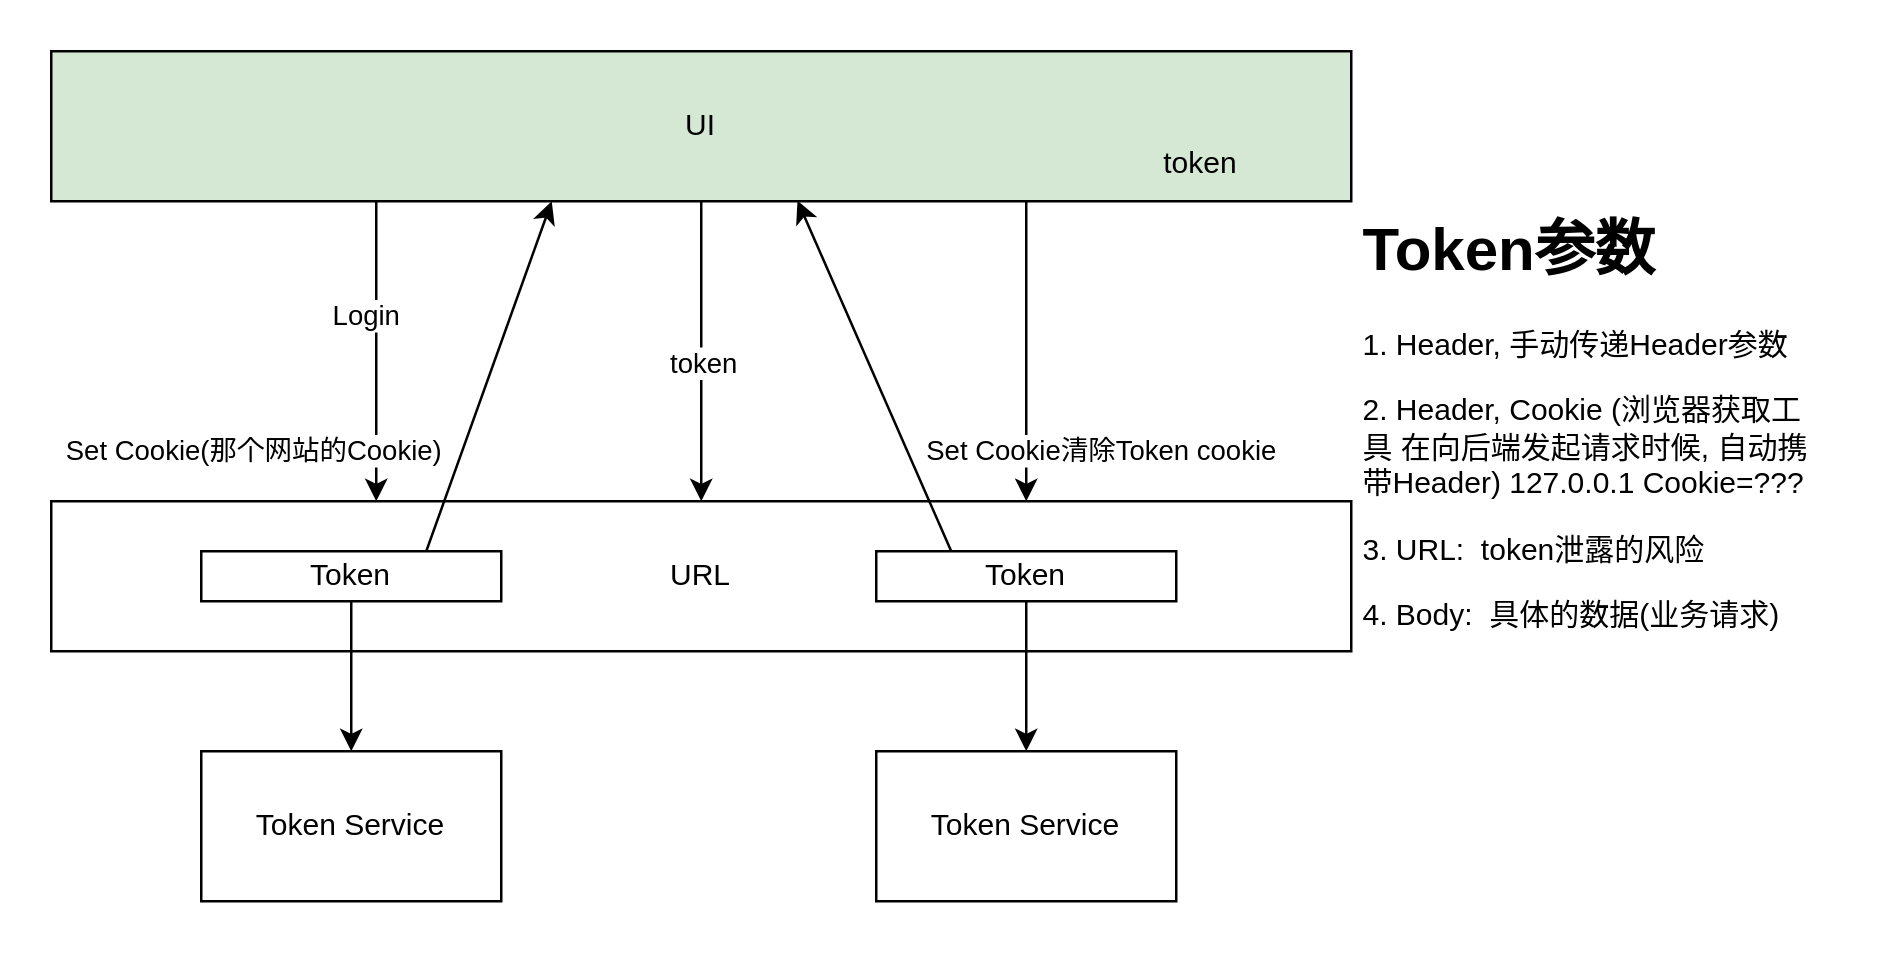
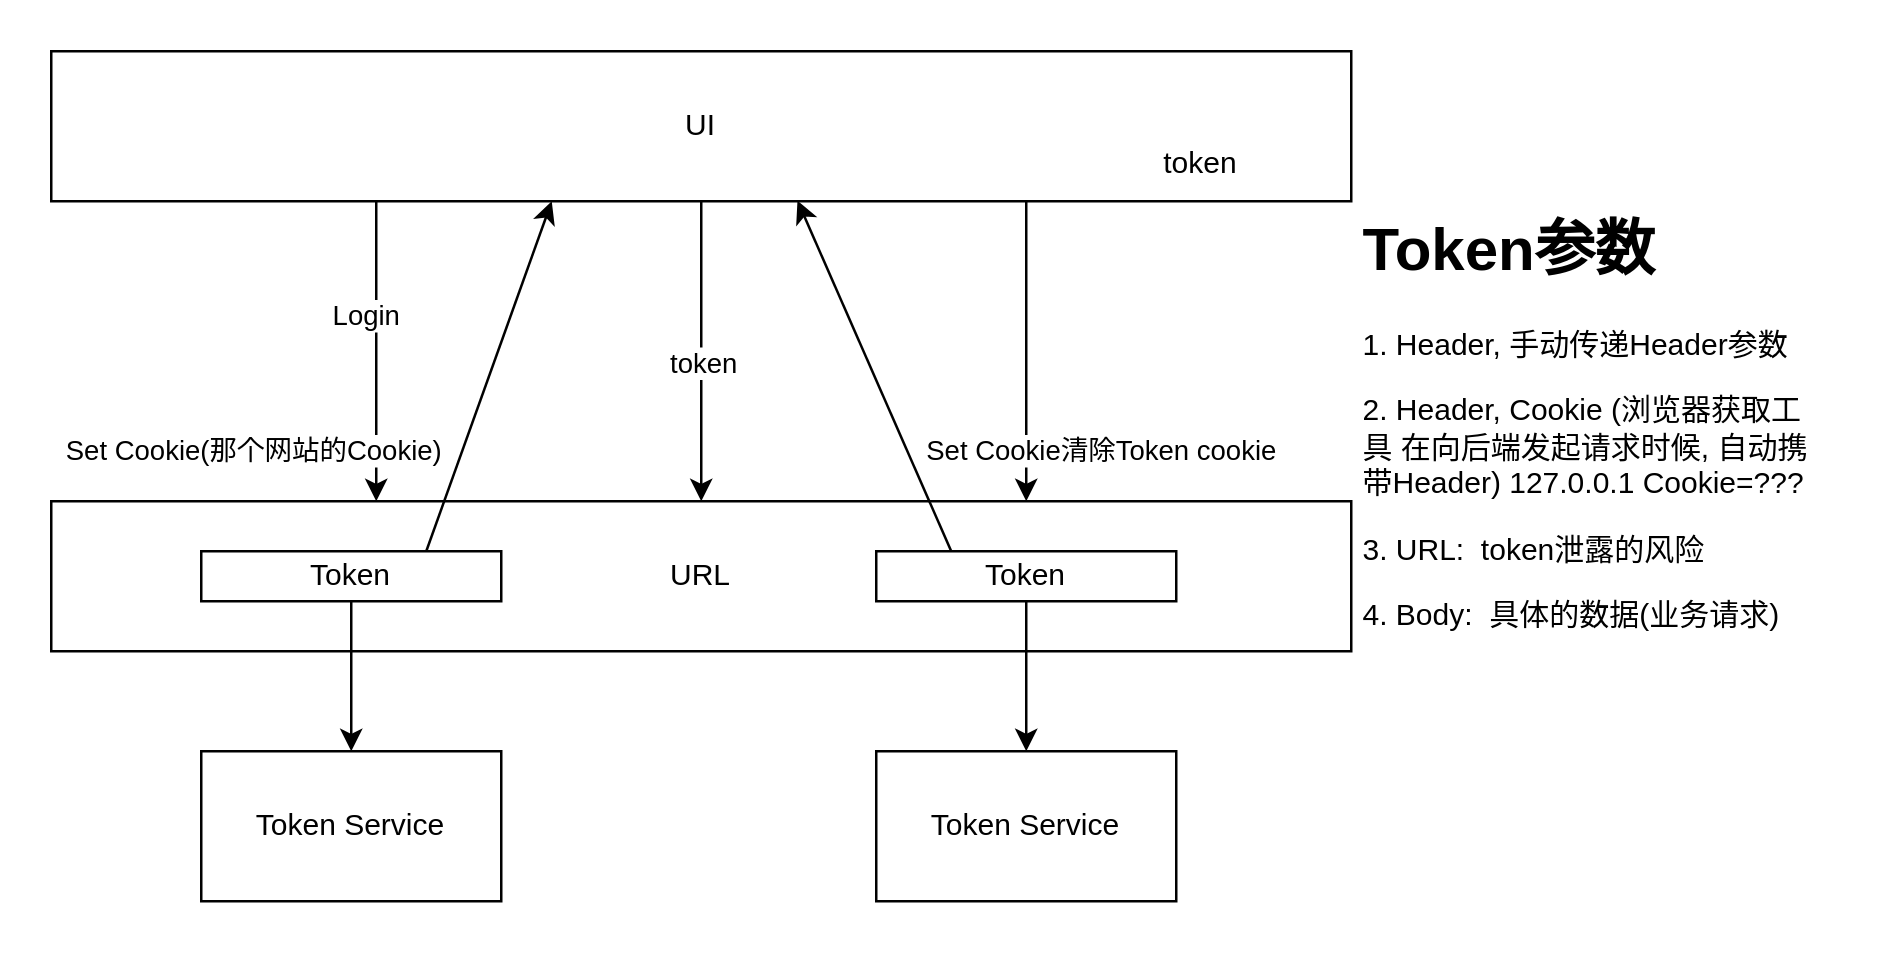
node "UI": fillcolor #d5e8d4 -> #ffffff
